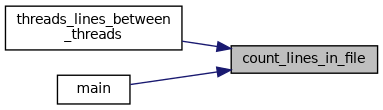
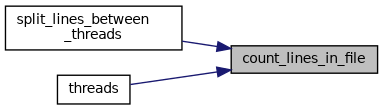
node "threads_lines_between _threads": label "threads_lines_between _threads" -> "split_lines_between _threads"
node "main": label "main" -> "threads"
